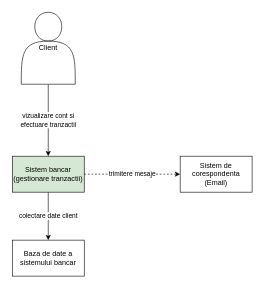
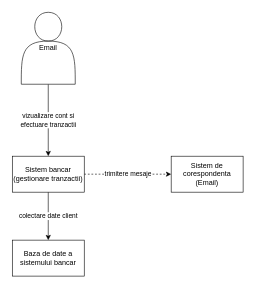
node "Client": label "Client" -> "Email"
node "Sistem bancar (gestionare tranzactii)": fillcolor #d5e8d4 -> #ffffff
node "Sistem de corespondenta (Email)": moved (216, 174) -> (207, 174)
